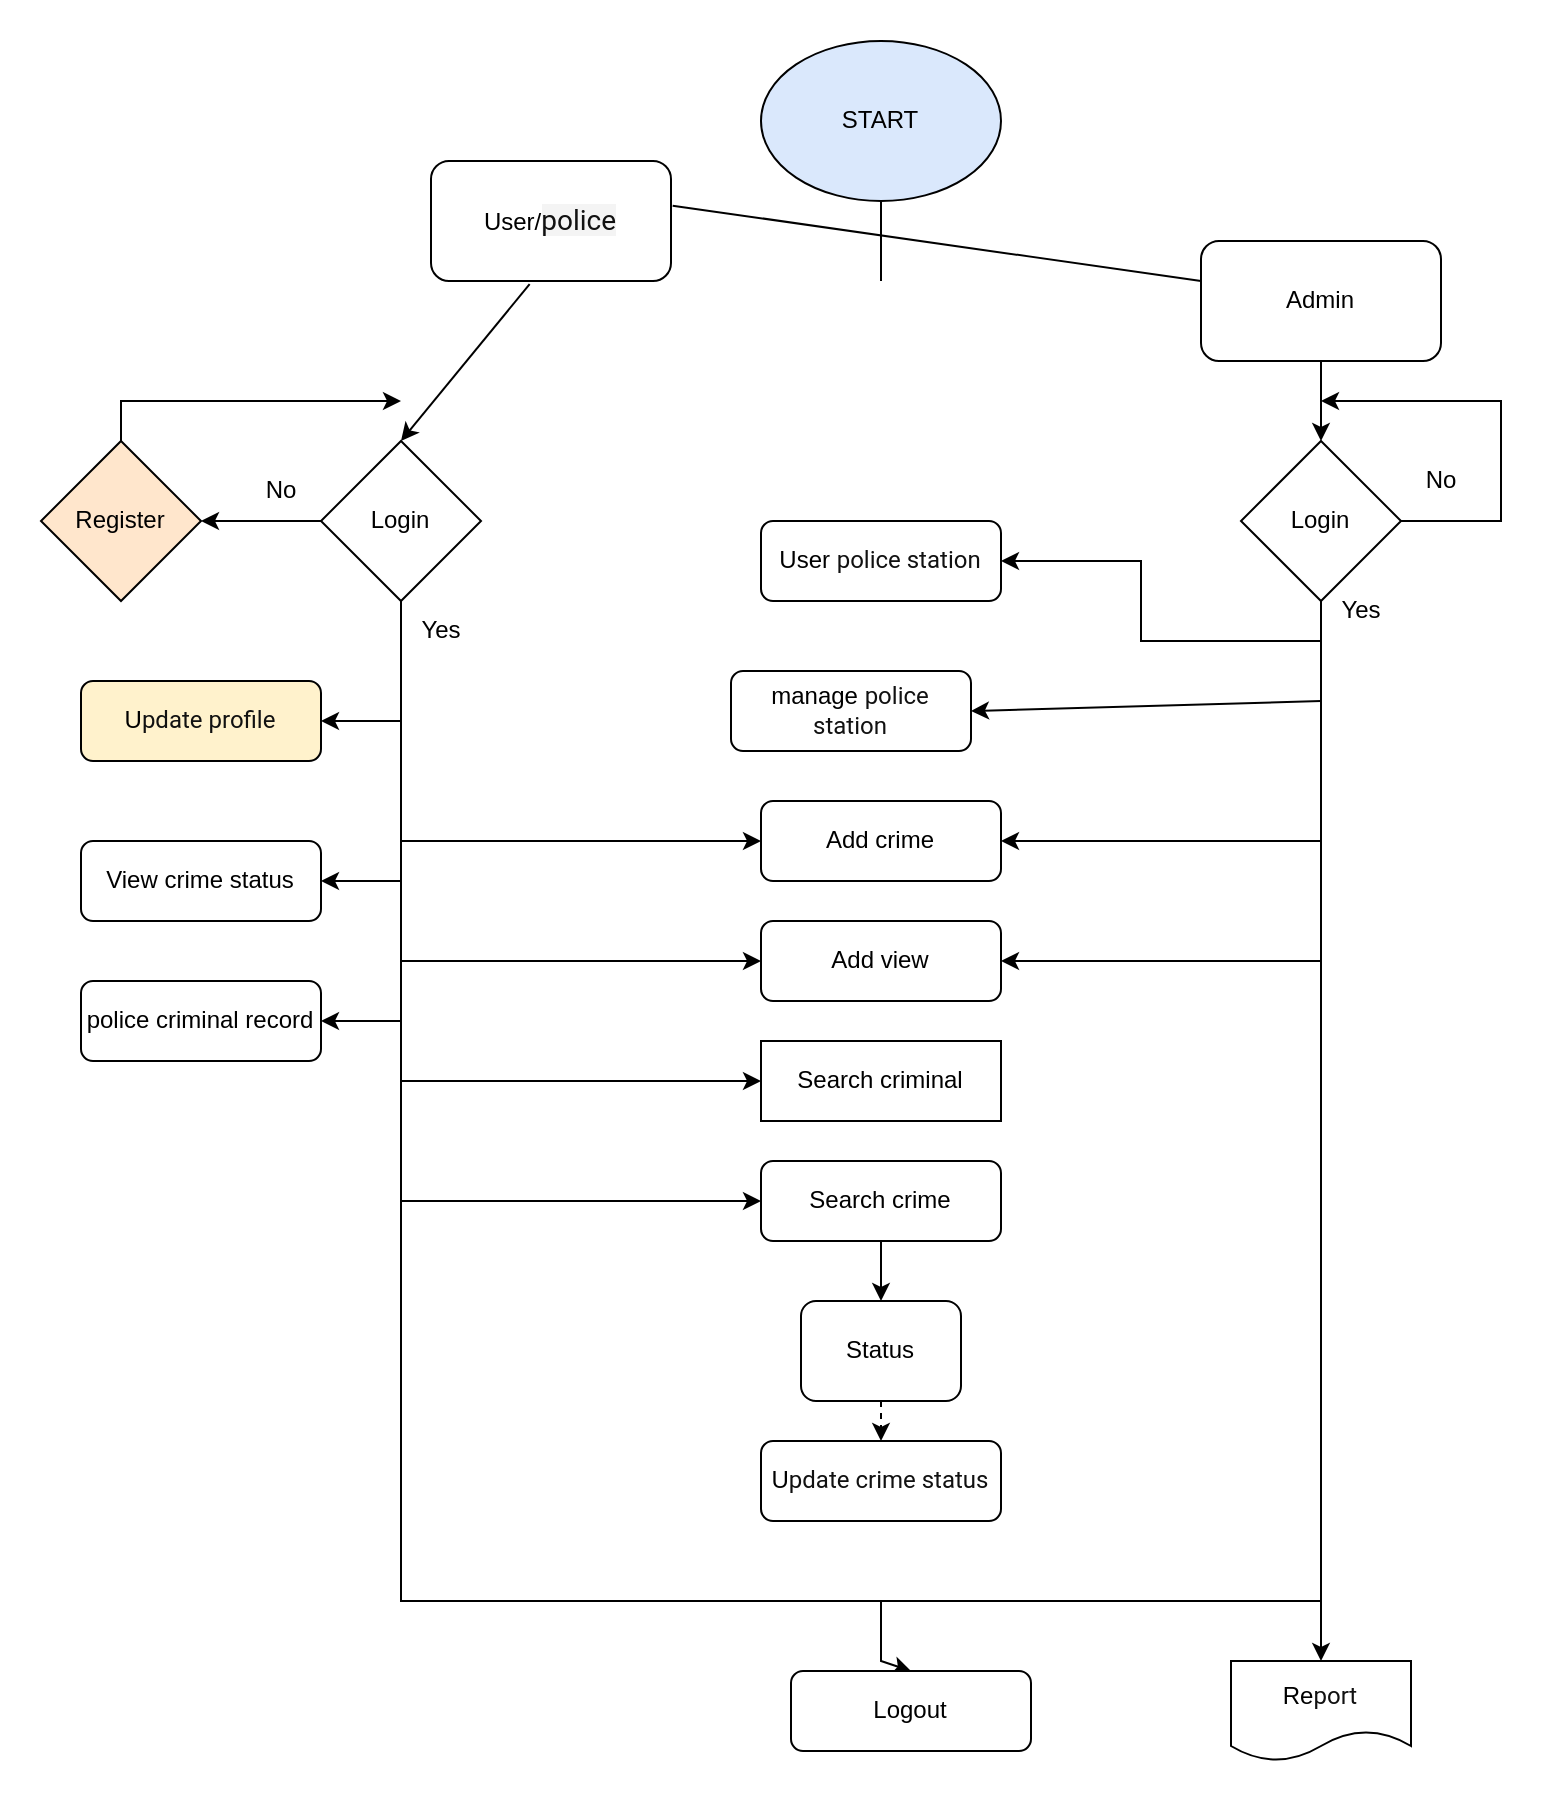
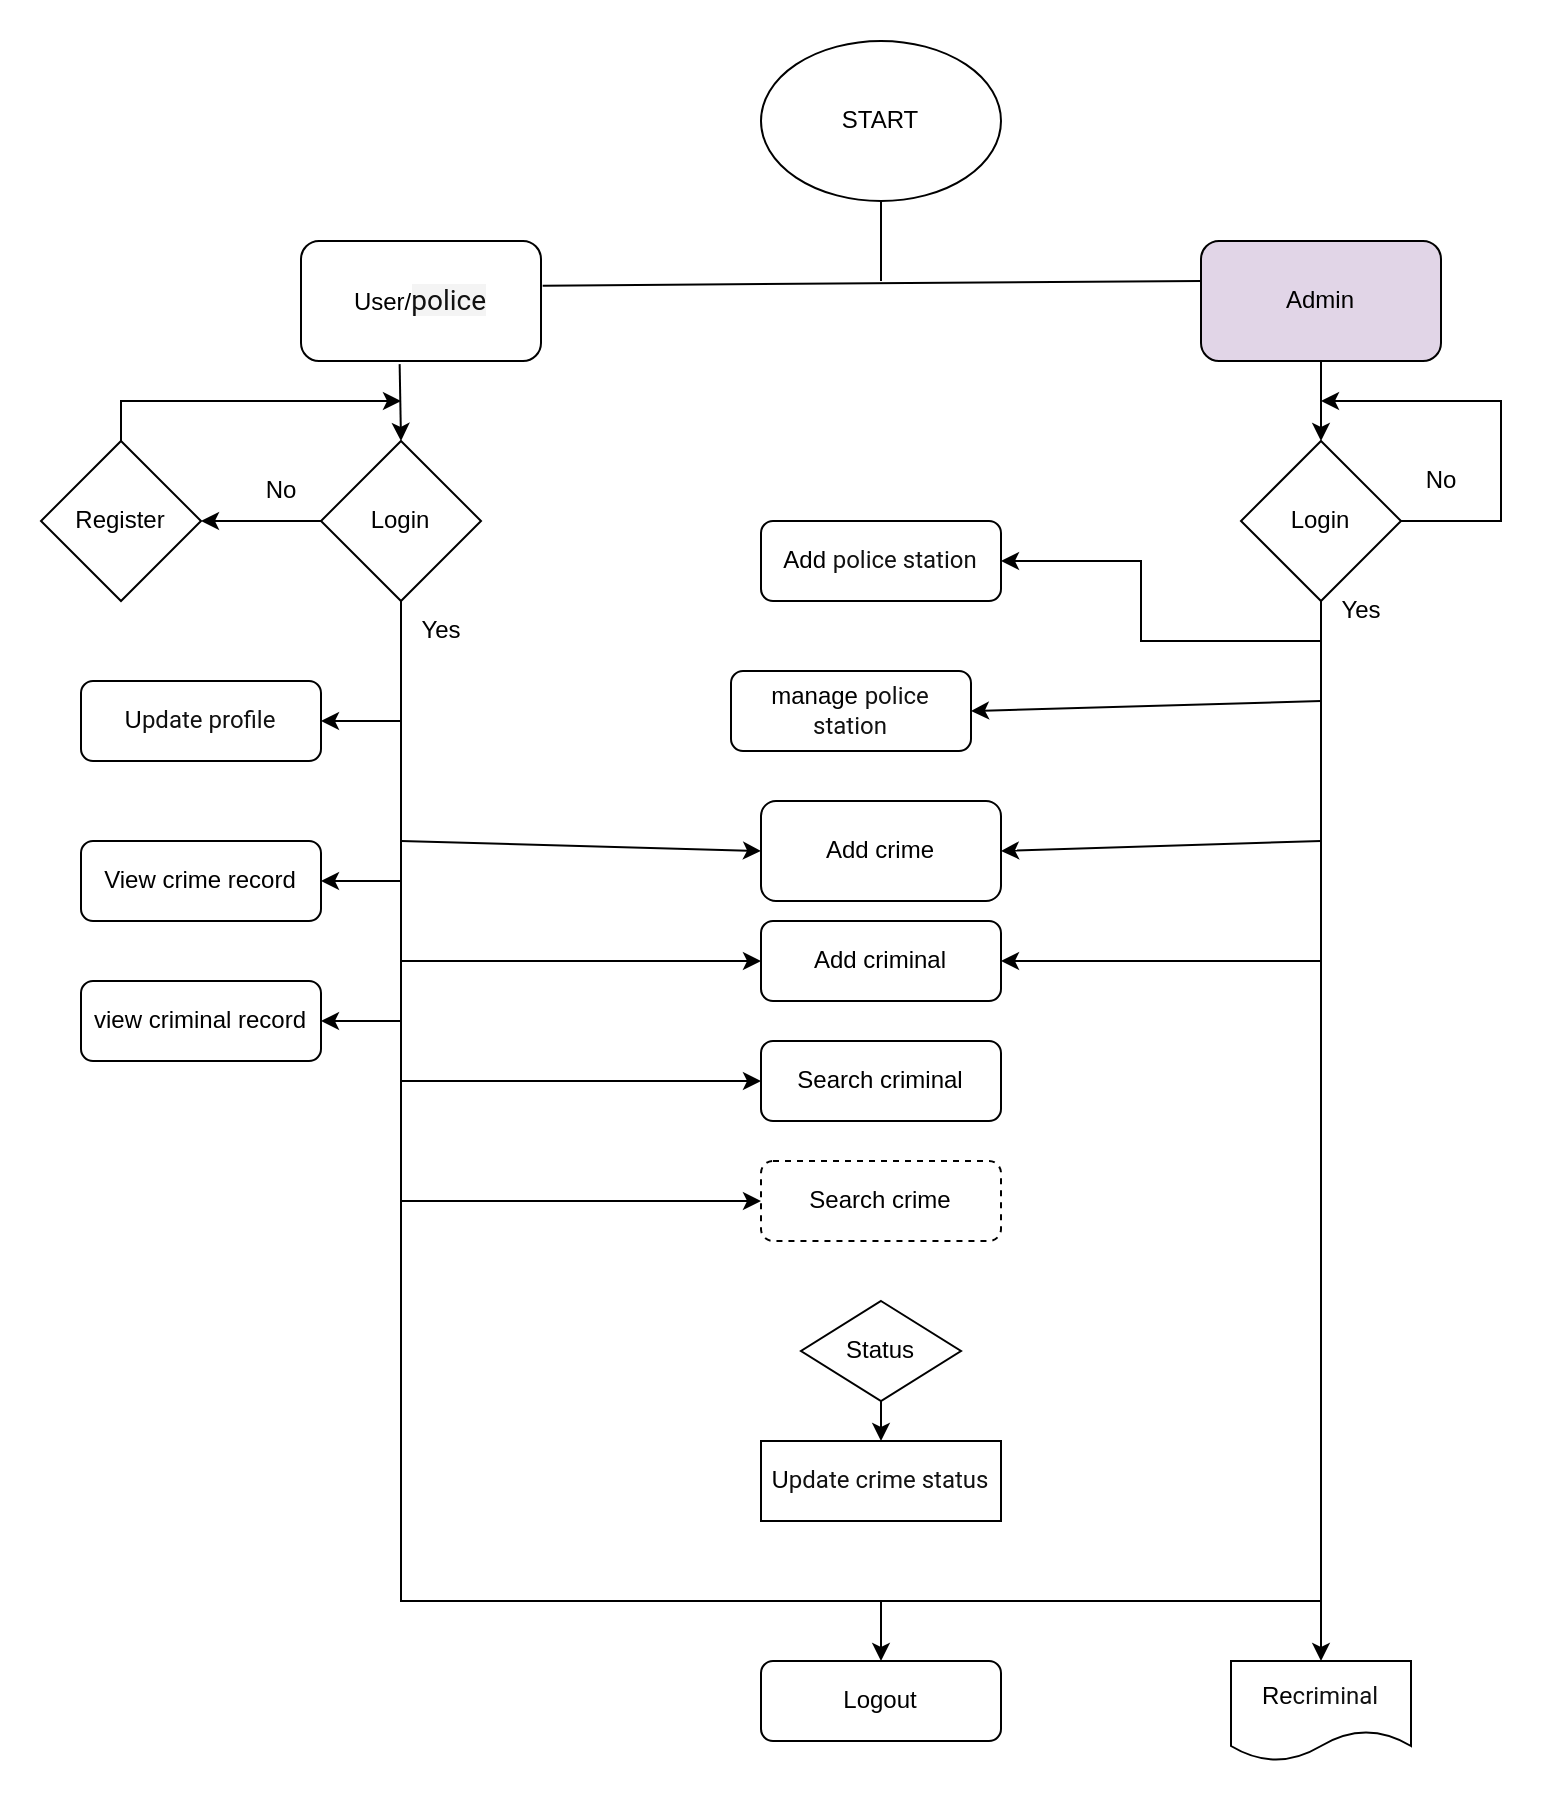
node "START": fillcolor #dae8fc -> #ffffff
node "User/police": moved (551, 221) -> (421, 301)
node "Admin": fillcolor #ffffff -> #e1d5e7
node "Register": fillcolor #ffe6cc -> #ffffff
node "User police station": label "User police station" -> "Add police station"
node "Update profile": fillcolor #fff2cc -> #ffffff
node "Add crime": size 240x80 -> 240x100
node "View crime status": label "View crime status" -> "View crime record"
node "Add view": label "Add view" -> "Add criminal"
node "police criminal record": label "police criminal record" -> "view criminal record"
node "Search criminal": shape rectangle -> rounded rectangle
node "Search crime": style solid -> dashed
edge "Search crime" -> "Status": removed
node "Status": shape rounded rectangle -> diamond
edge "Status" -> "Update crime status": style dashed -> solid
node "Update crime status": shape rounded rectangle -> rectangle
node "Report": label "Report" -> "Recriminal"
node "Logout": moved (911, 1711) -> (881, 1701)
